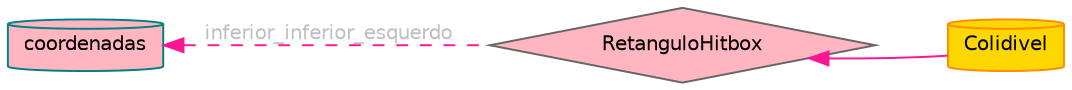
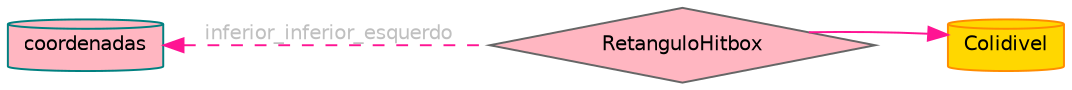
edge "Colidivel" -> "RetanguloHitbox": reversed
